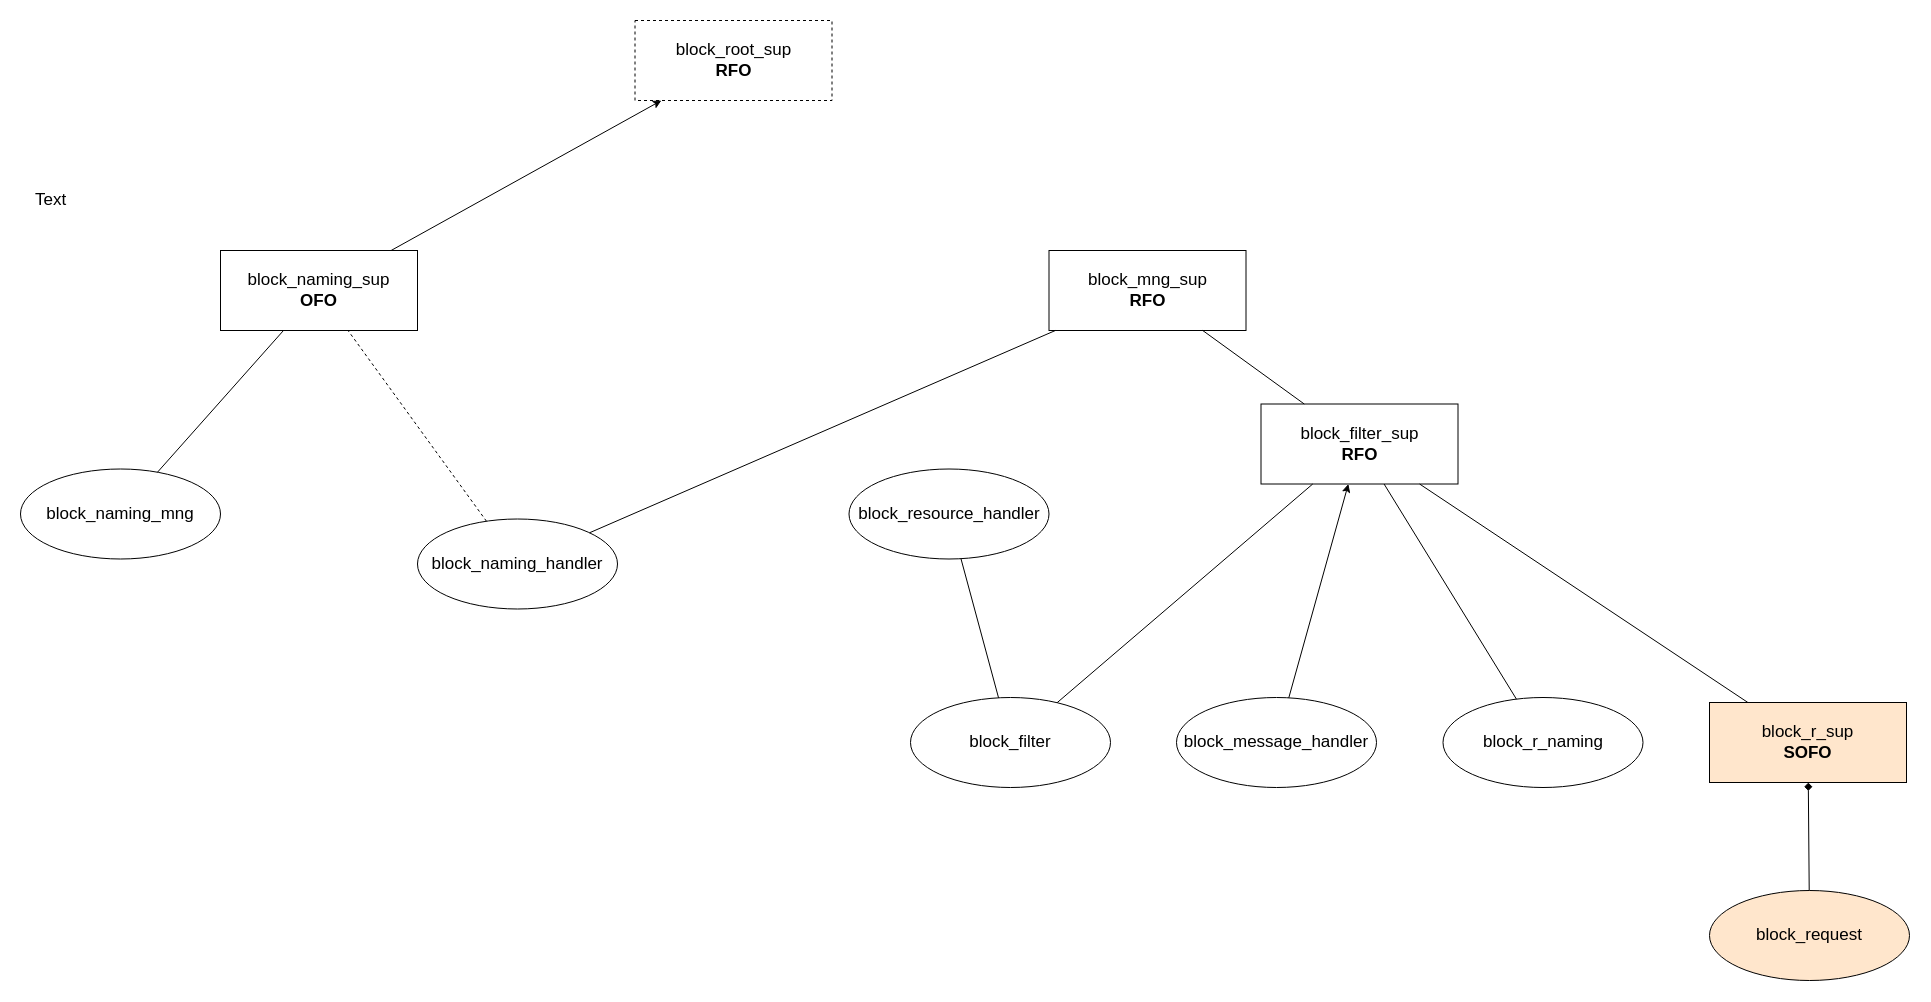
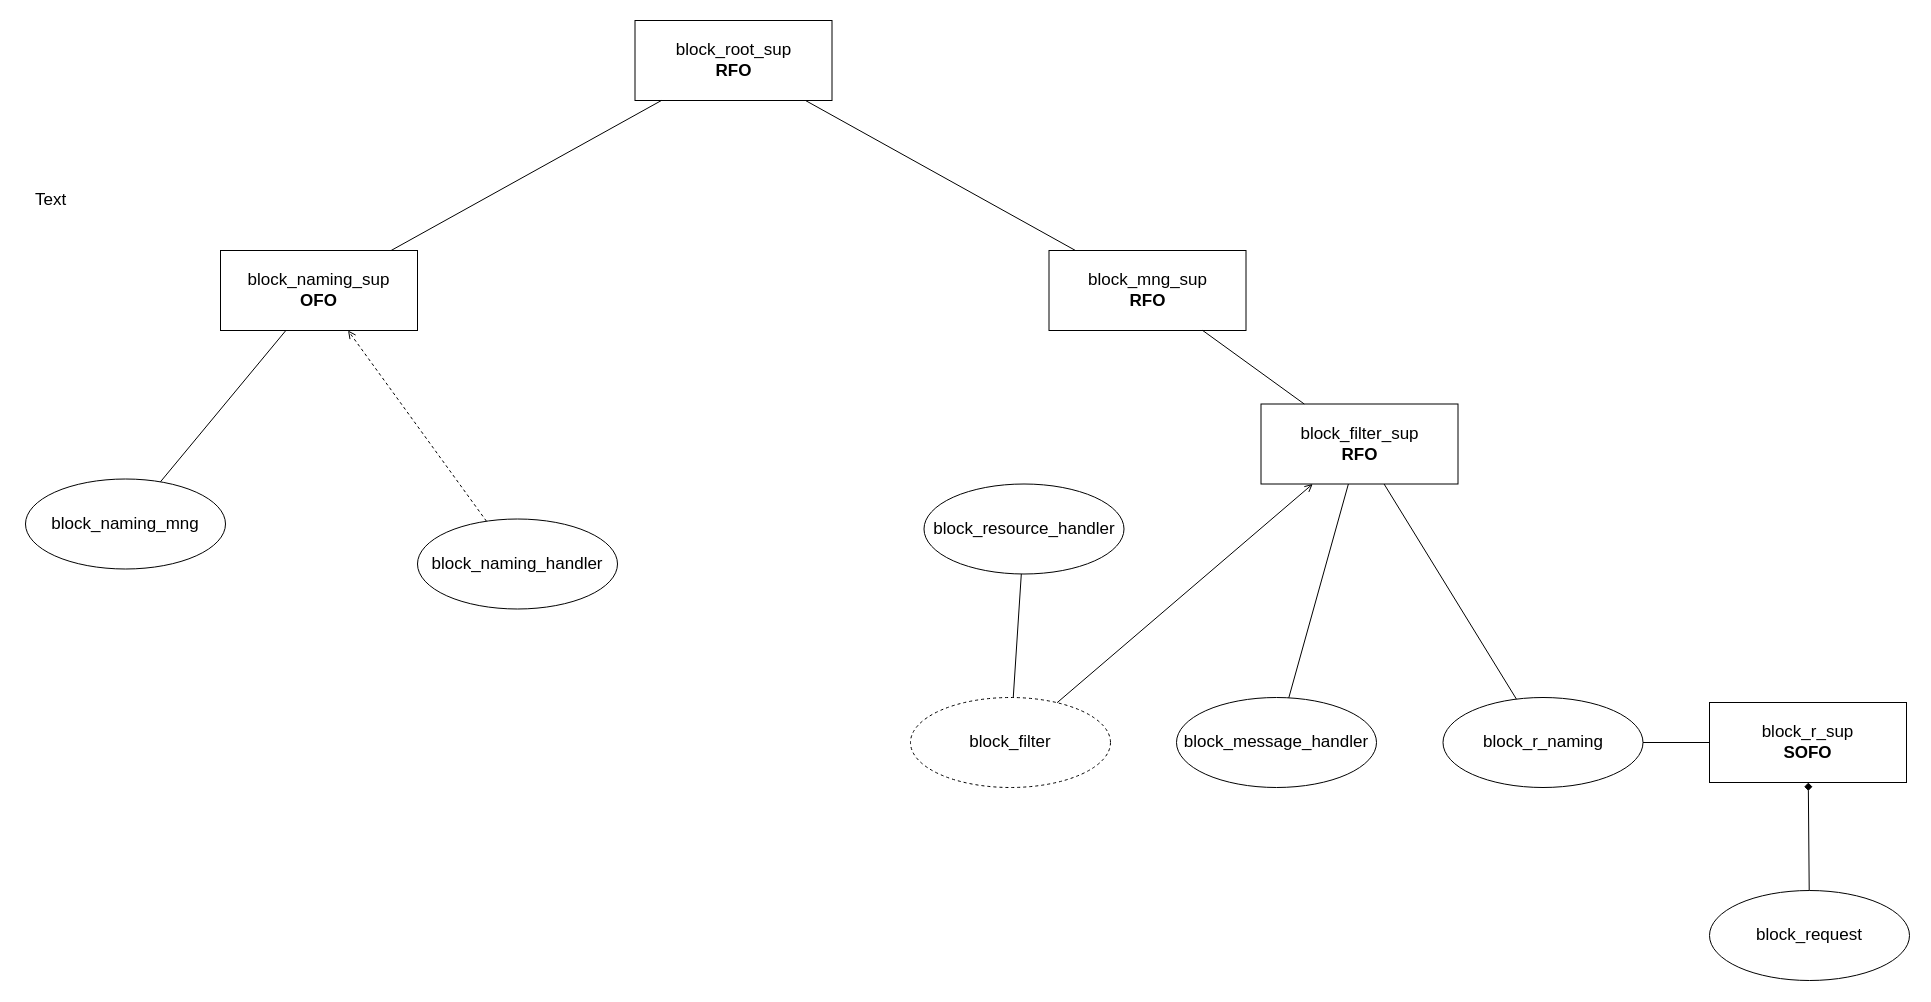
node "block_root_sup RFO": style dashed -> solid
edge "block_naming_sup OFO" -> "block_root_sup RFO": arrowhead classic -> none
edge "block_naming_sup OFO" -- "block_naming_handler": arrowhead none -> open
edge "block_mng_sup RFO" -- "block_naming_handler": now "block_mng_sup RFO" -- "block_root_sup RFO"
edge "block_filter_sup RFO" -- "block_filter": arrowhead none -> open
edge "block_message_handler" -> "block_filter_sup RFO": arrowhead classic -> none
node "block_naming_mng": moved (121, 514) -> (126, 524)
node "block_resource_handler": moved (949, 514) -> (1024, 529)
edge "block_filter_sup RFO" -- "block_r_sup SOFO": now "block_r_naming" -- "block_r_sup SOFO"
node "block_filter": style solid -> dashed
node "block_r_sup SOFO": fillcolor #ffe6cc -> #ffffff
node "block_request": fillcolor #ffe6cc -> #ffffff
